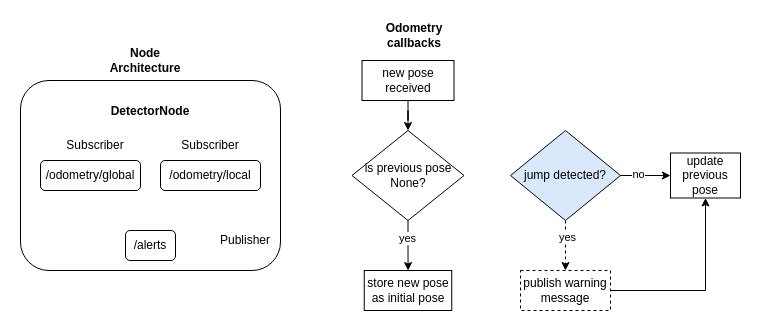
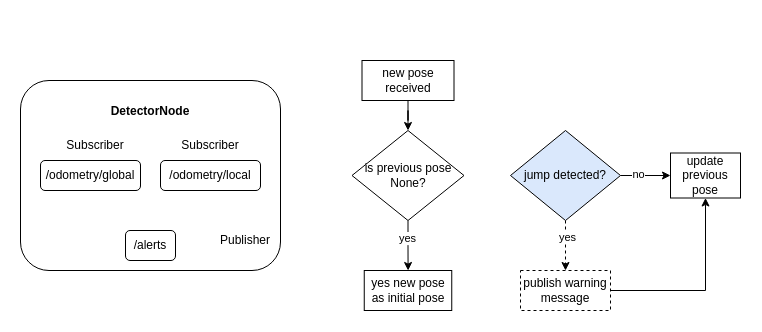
node "Odometry callbacks": removed
node "Node Architecture": removed
node "store new pose as initial pose": label "store new pose as initial pose" -> "yes new pose as initial pose"
